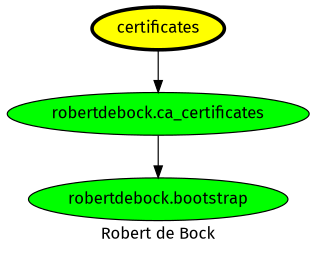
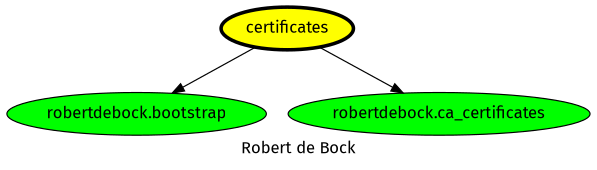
edge "robertdebock.ca_certificates" -> "robertdebock.bootstrap": now "certificates" -> "robertdebock.bootstrap"
